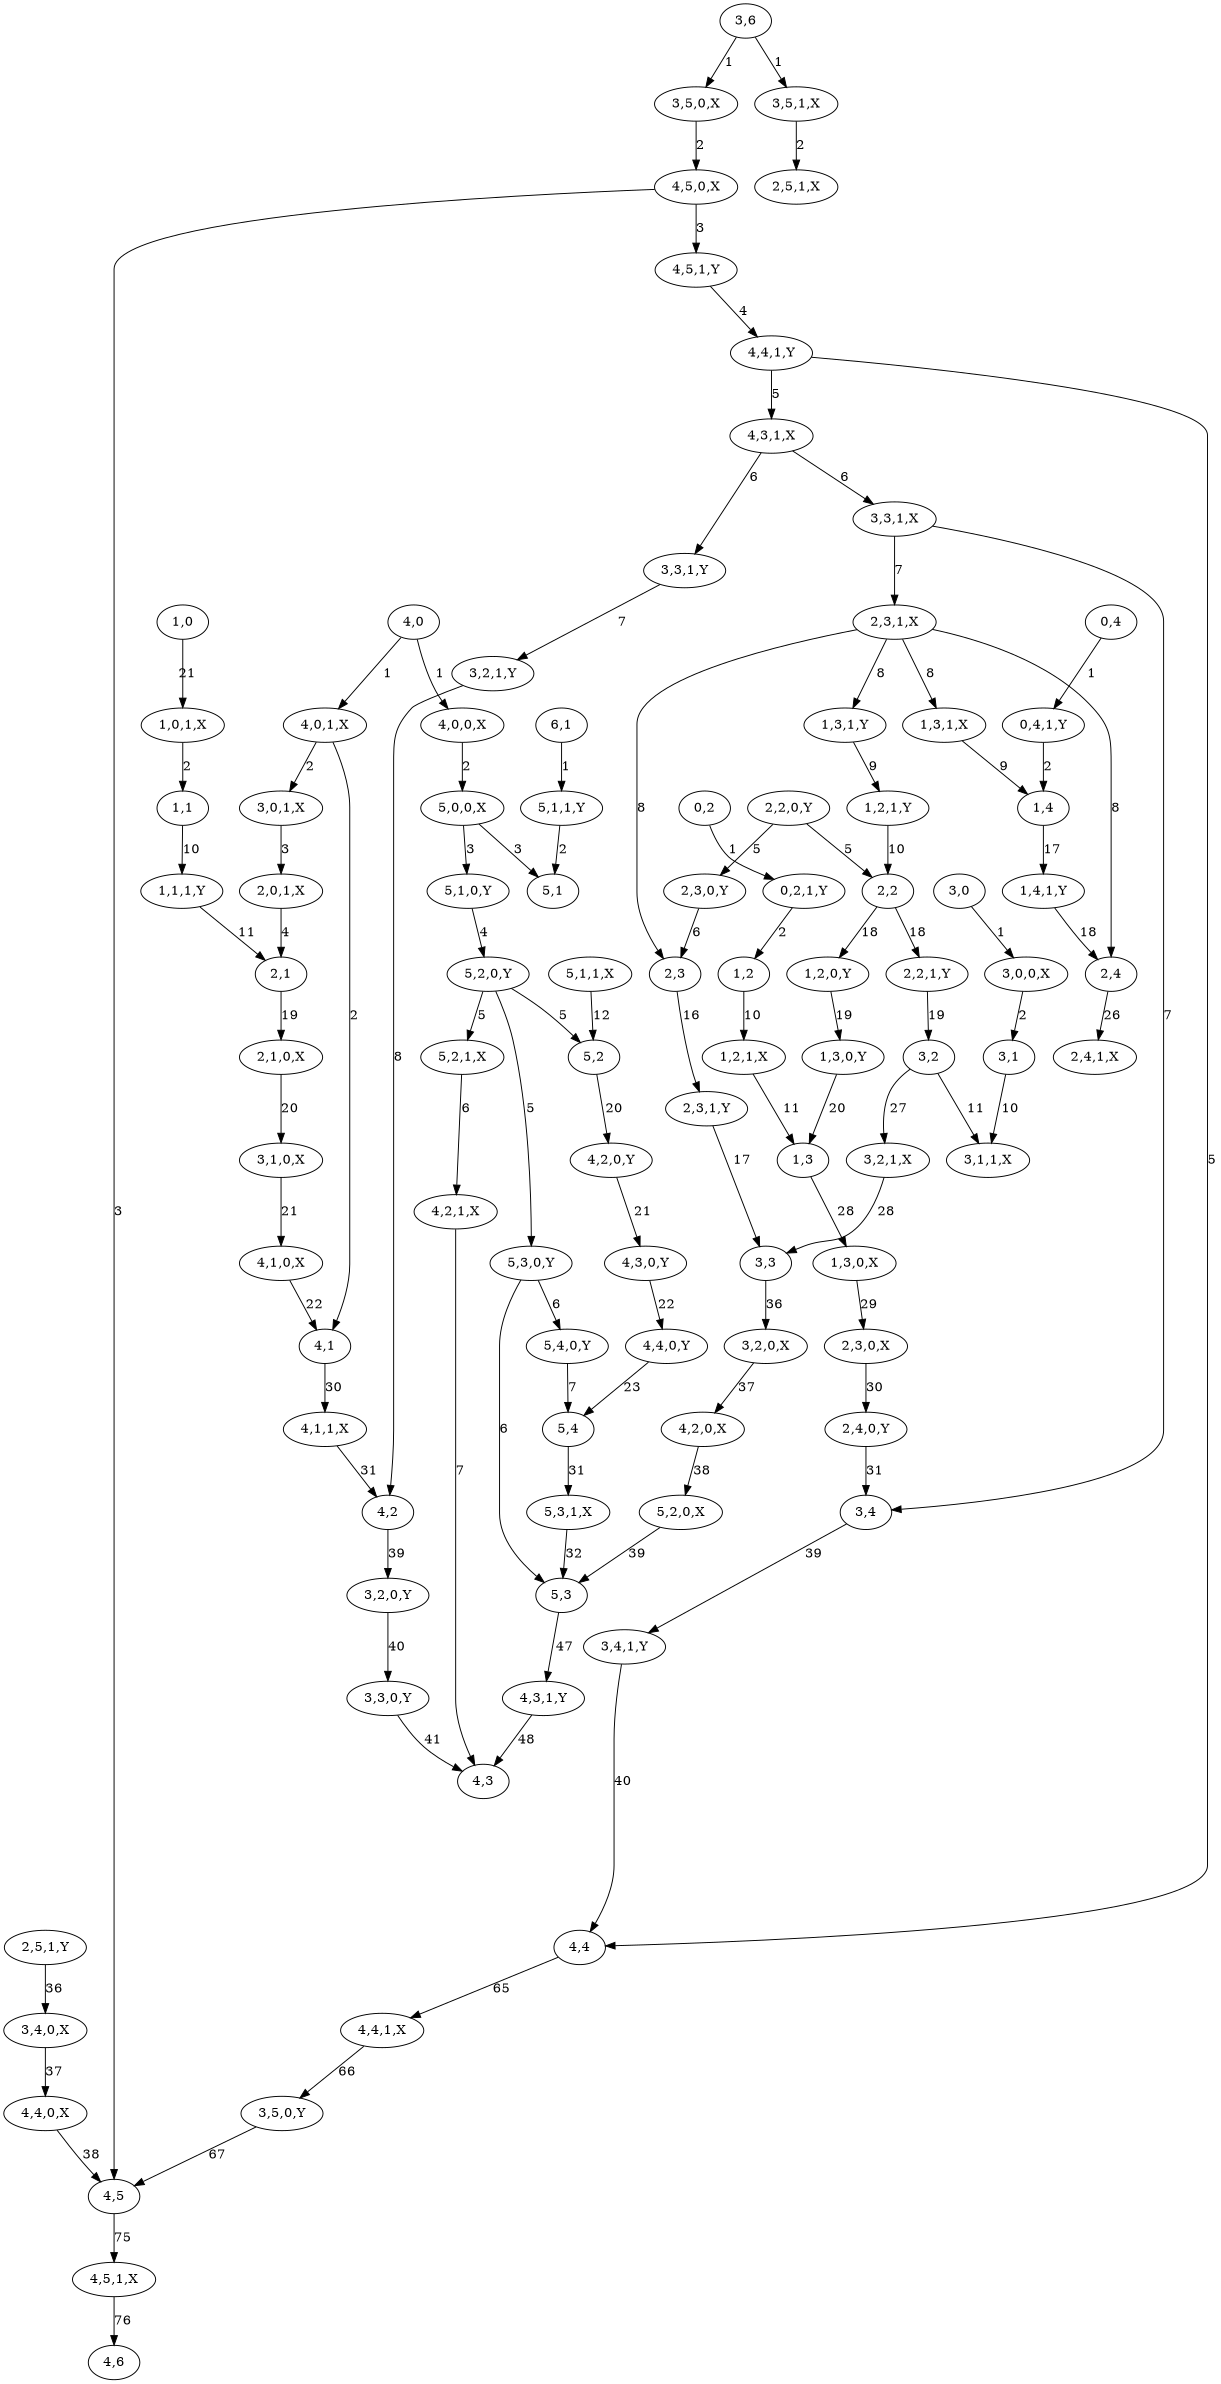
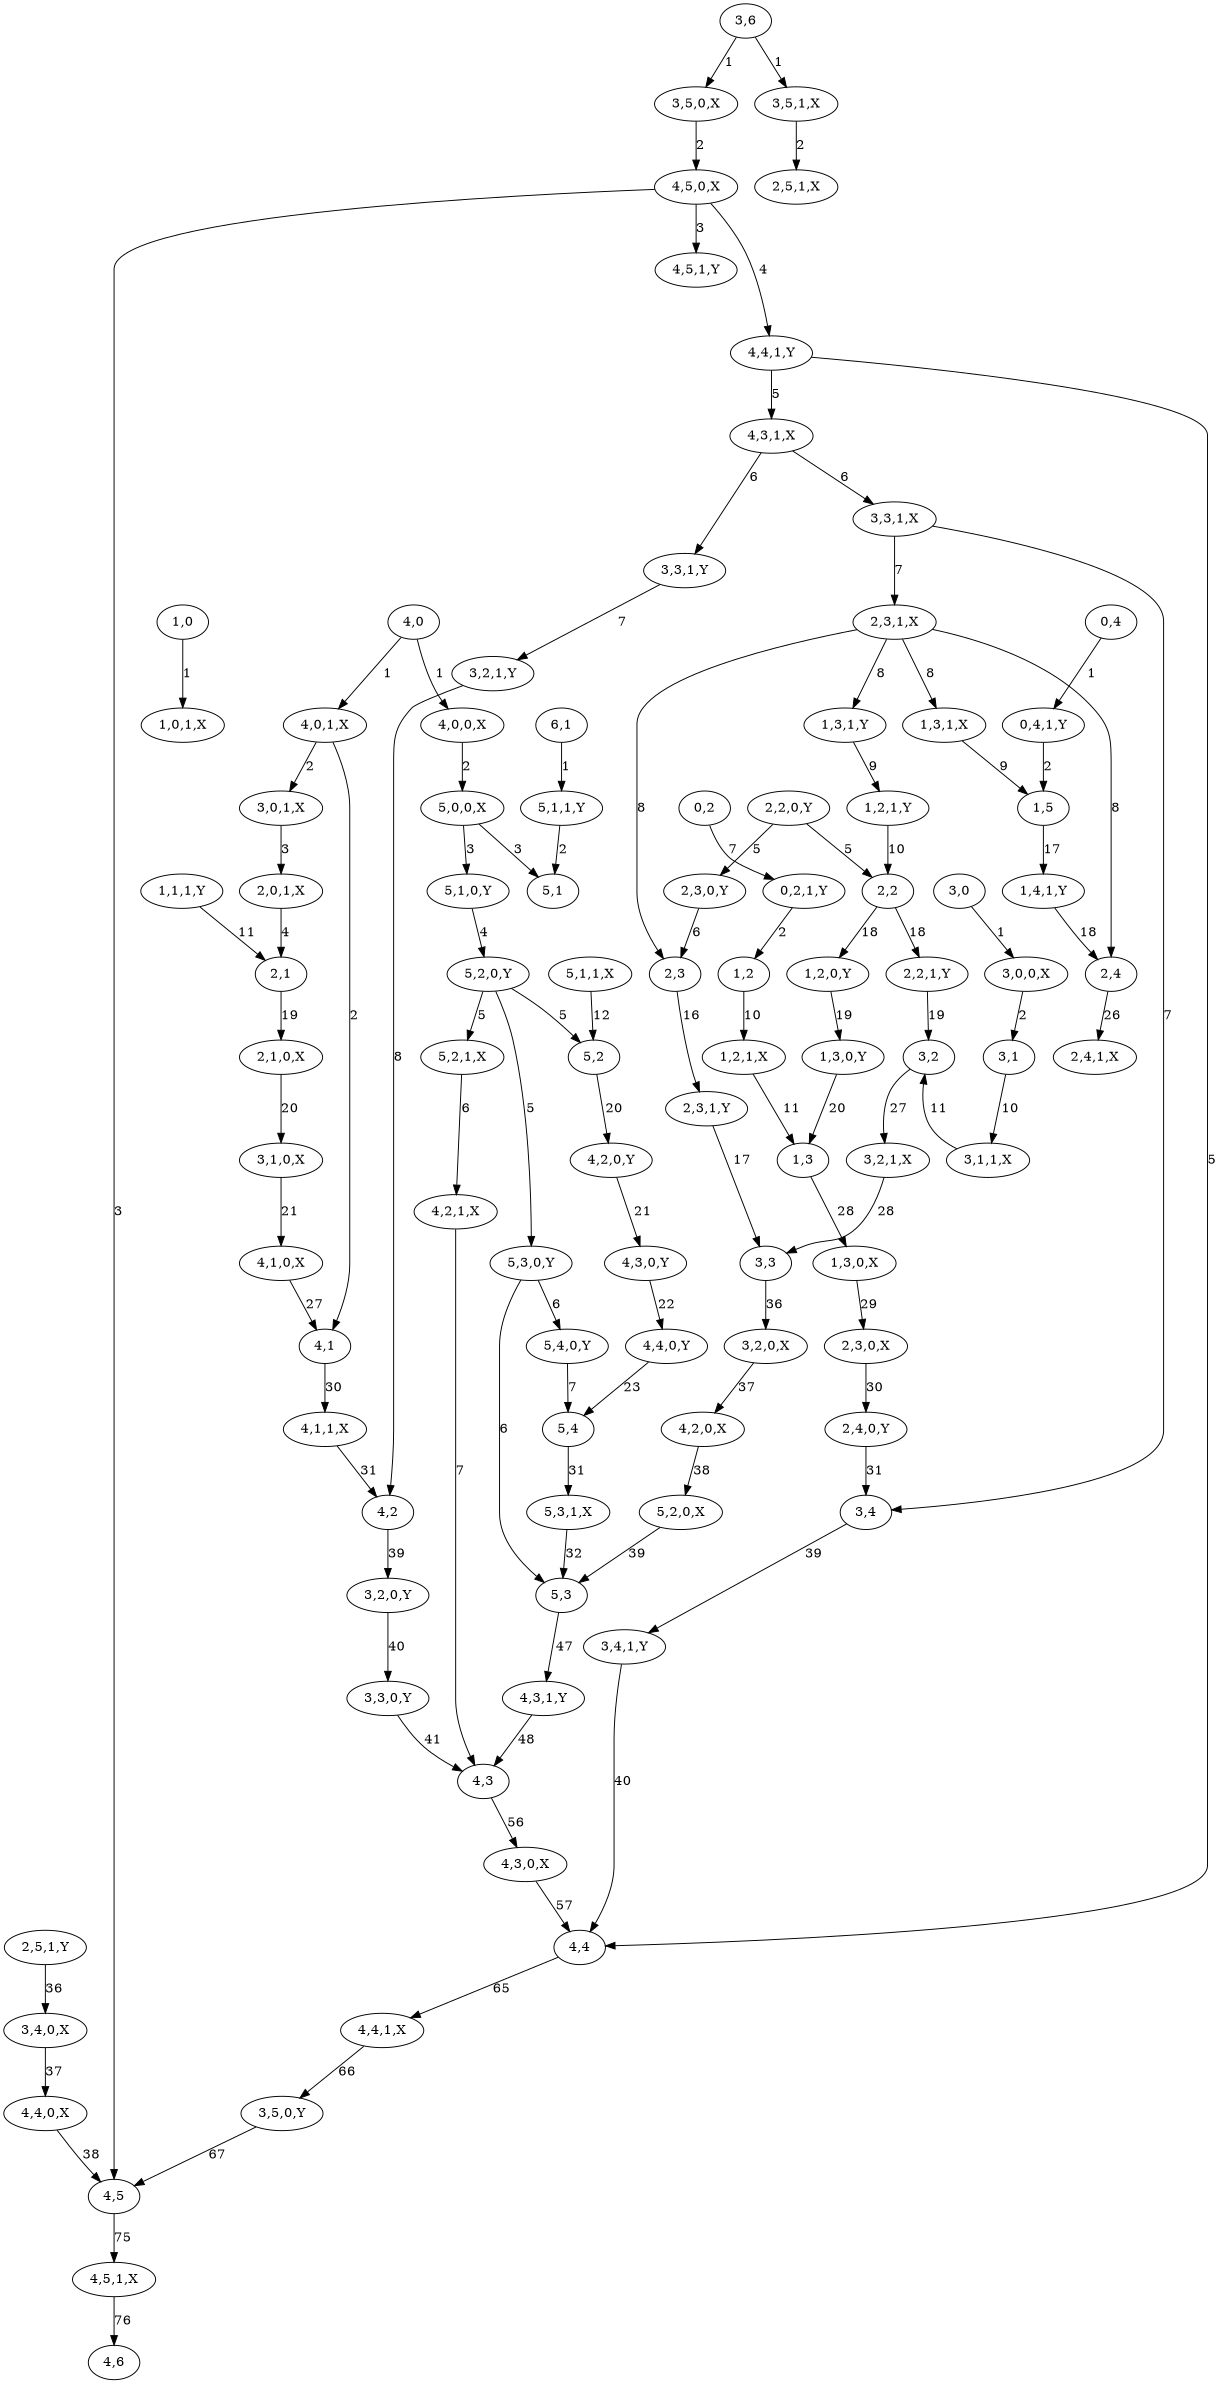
edge "4,5,1,Y" -> "4,4,1,Y": now "4,5,0,X" -> "4,4,1,Y"
edge "1,0" -> "1,0,1,X": label "21" -> "1"
node "1,1": removed
node "1,4": label "1,4" -> "1,5"
edge "0,2" -> "0,2,1,Y": label "1" -> "7"
edge "3,2" -> "3,1,1,X": reversed
edge "4,1,0,X" -> "4,1": label "22" -> "27"
node "4,3,0,X": added
